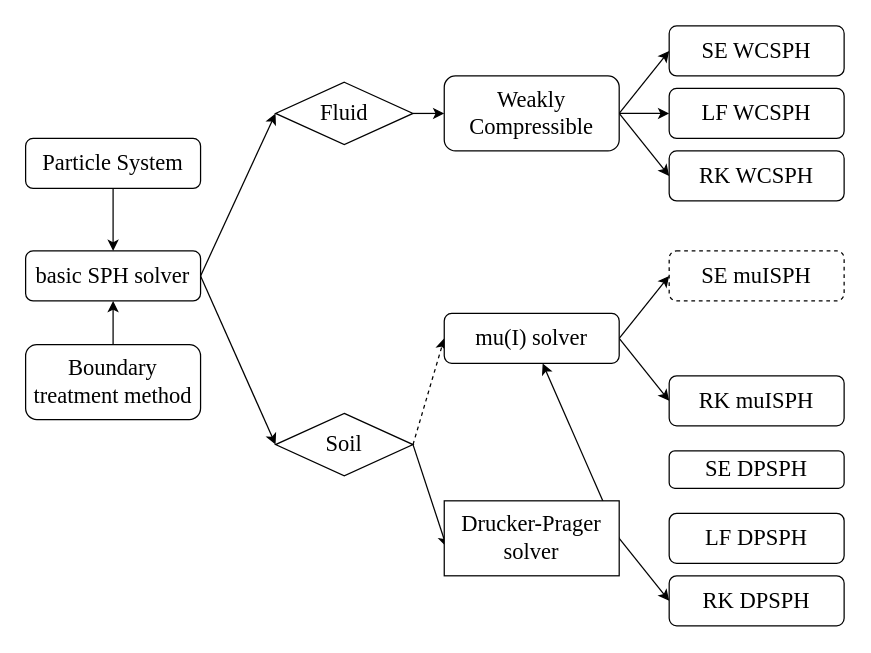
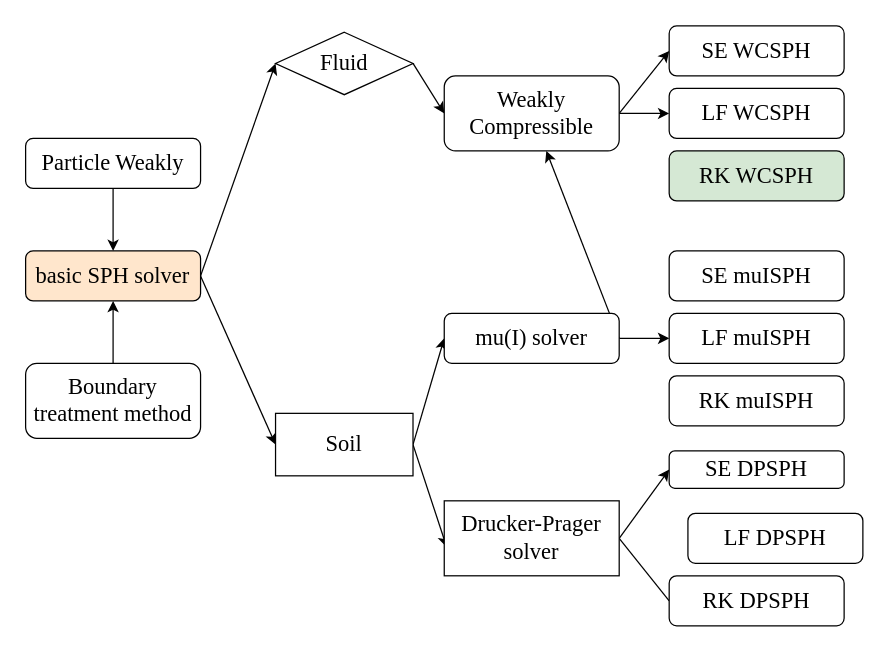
node "Fluid": moved (344, 113) -> (344, 63)
edge "Weakly Compressible" -> "RK WCSPH": removed
node "Particle System": label "Particle System" -> "Particle Weakly"
node "RK WCSPH": fillcolor #ffffff -> #d5e8d4
node "basic SPH solver": fillcolor #ffffff -> #ffe6cc
node "SE muISPH": style dashed -> solid
edge "mu(I) solver" -> "SE muISPH": now "mu(I) solver" -> "Weakly Compressible"
edge "mu(I) solver" -> "LF muISPH": added
node "LF muISPH": added
edge "mu(I) solver" -> "RK muISPH": removed
node "Boundary treatment method": moved (113, 382) -> (113, 401)
edge "Soil" -> "mu(I) solver": style dashed -> solid
edge "Drucker-Prager solver" -> "mu(I) solver": now "Drucker-Prager solver" -> "SE DPSPH"
node "Soil": shape diamond -> rectangle
node "LF DPSPH": moved (757, 538) -> (776, 538)
edge "Drucker-Prager solver" -> "RK DPSPH": arrowhead classic -> none
